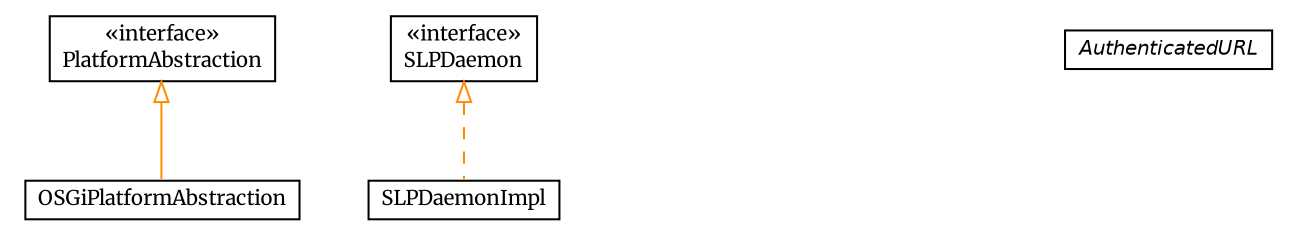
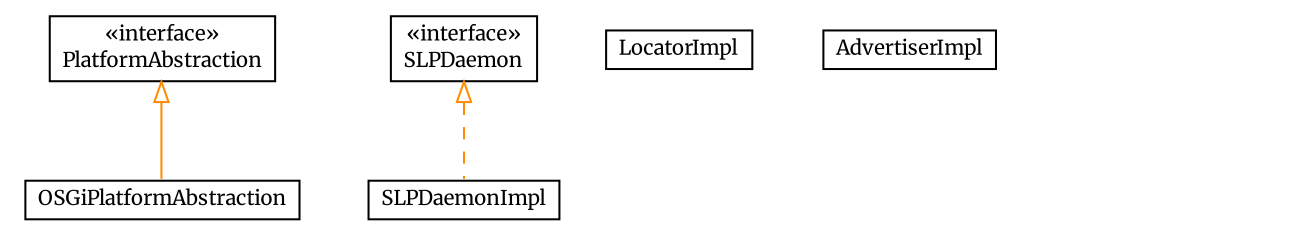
node "LocatorImpl": added
node "AdvertiserImpl": added
node "AuthenticatedURL": removed
